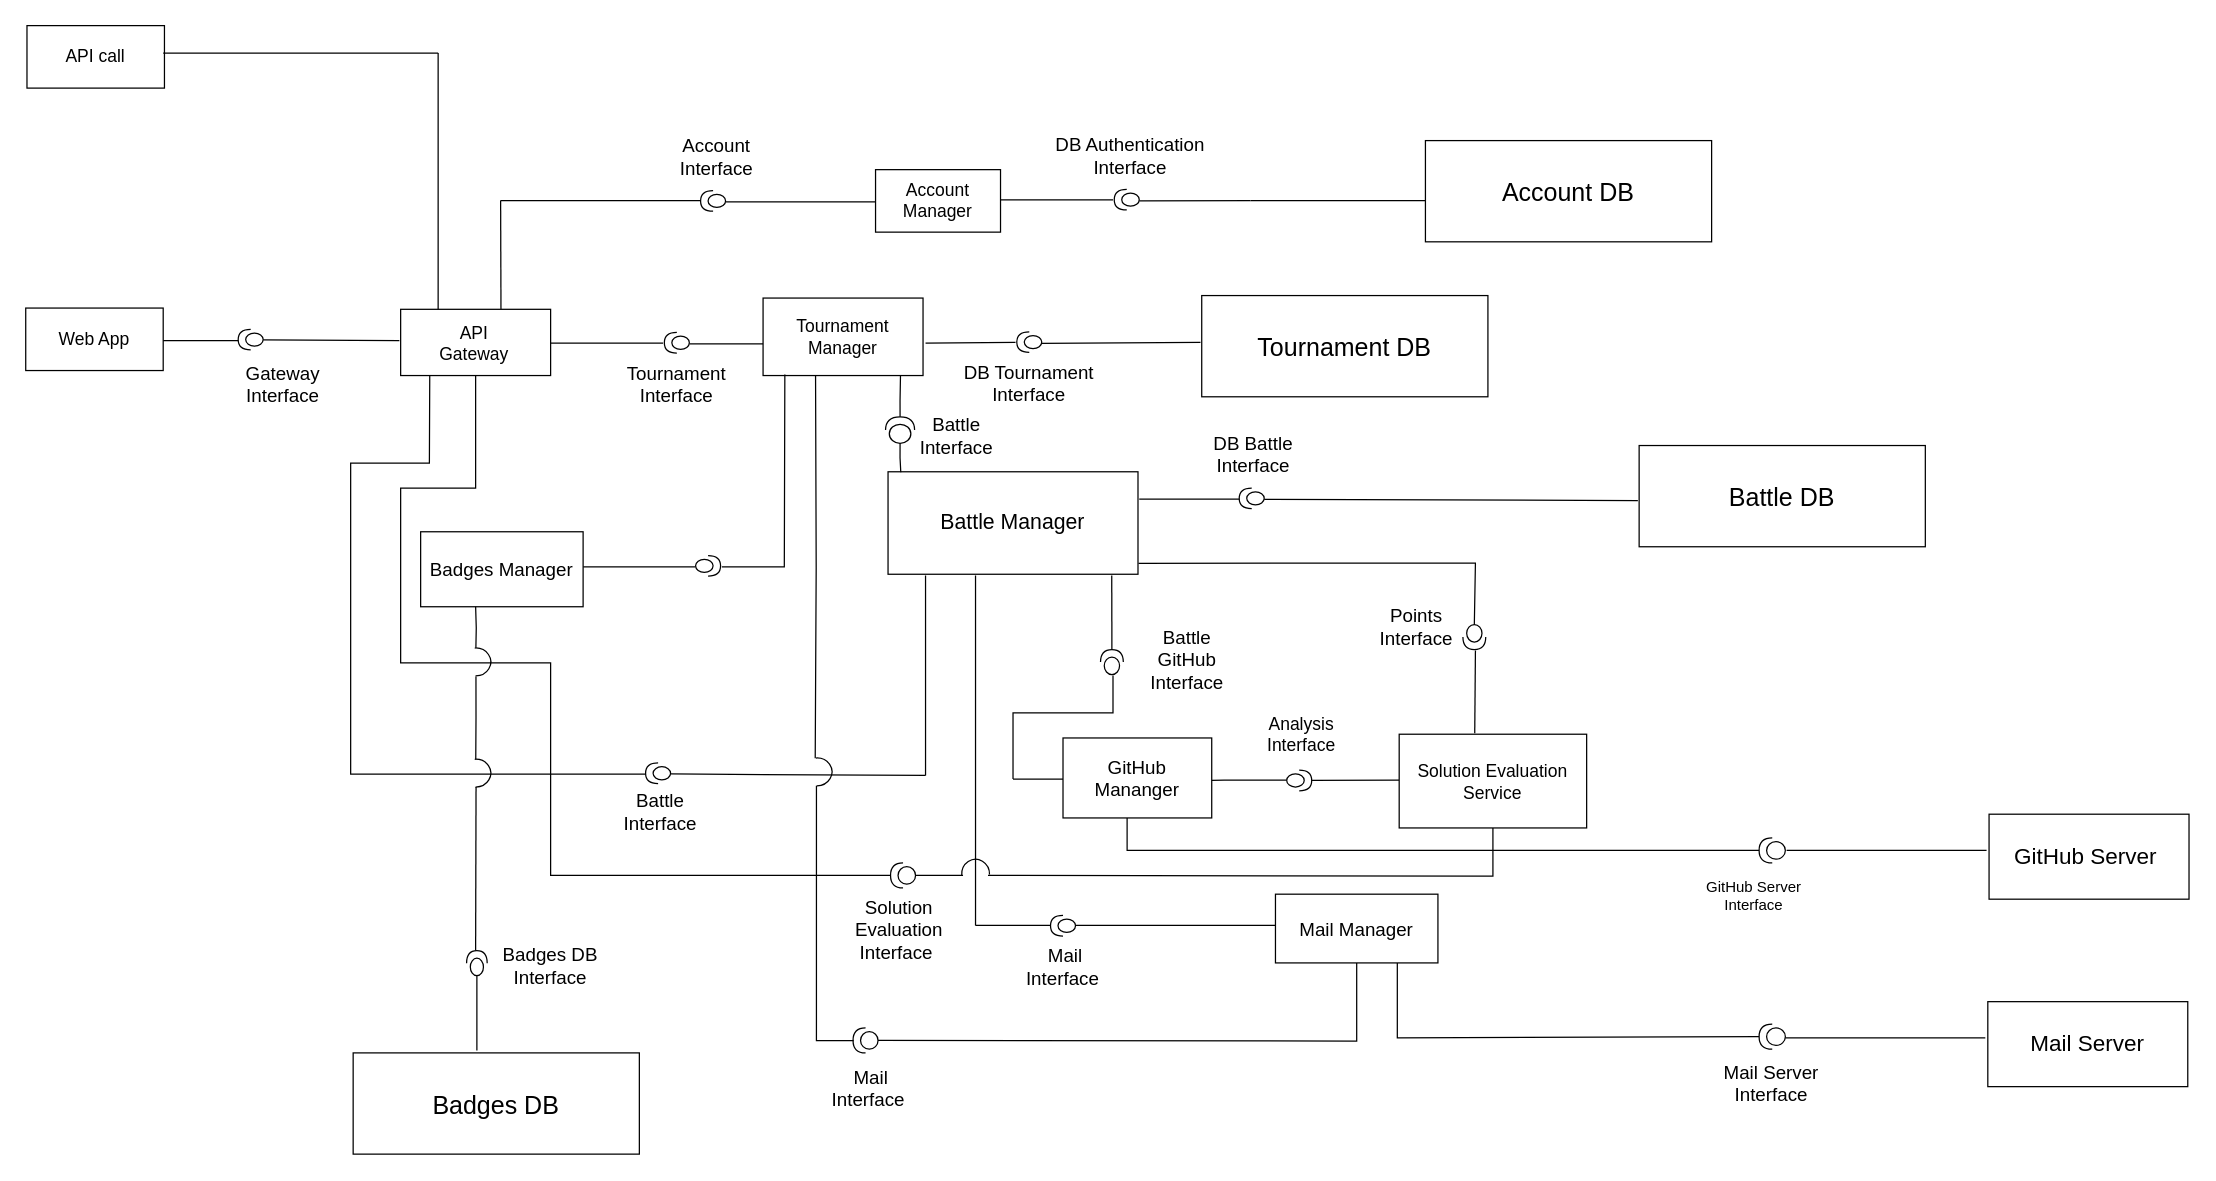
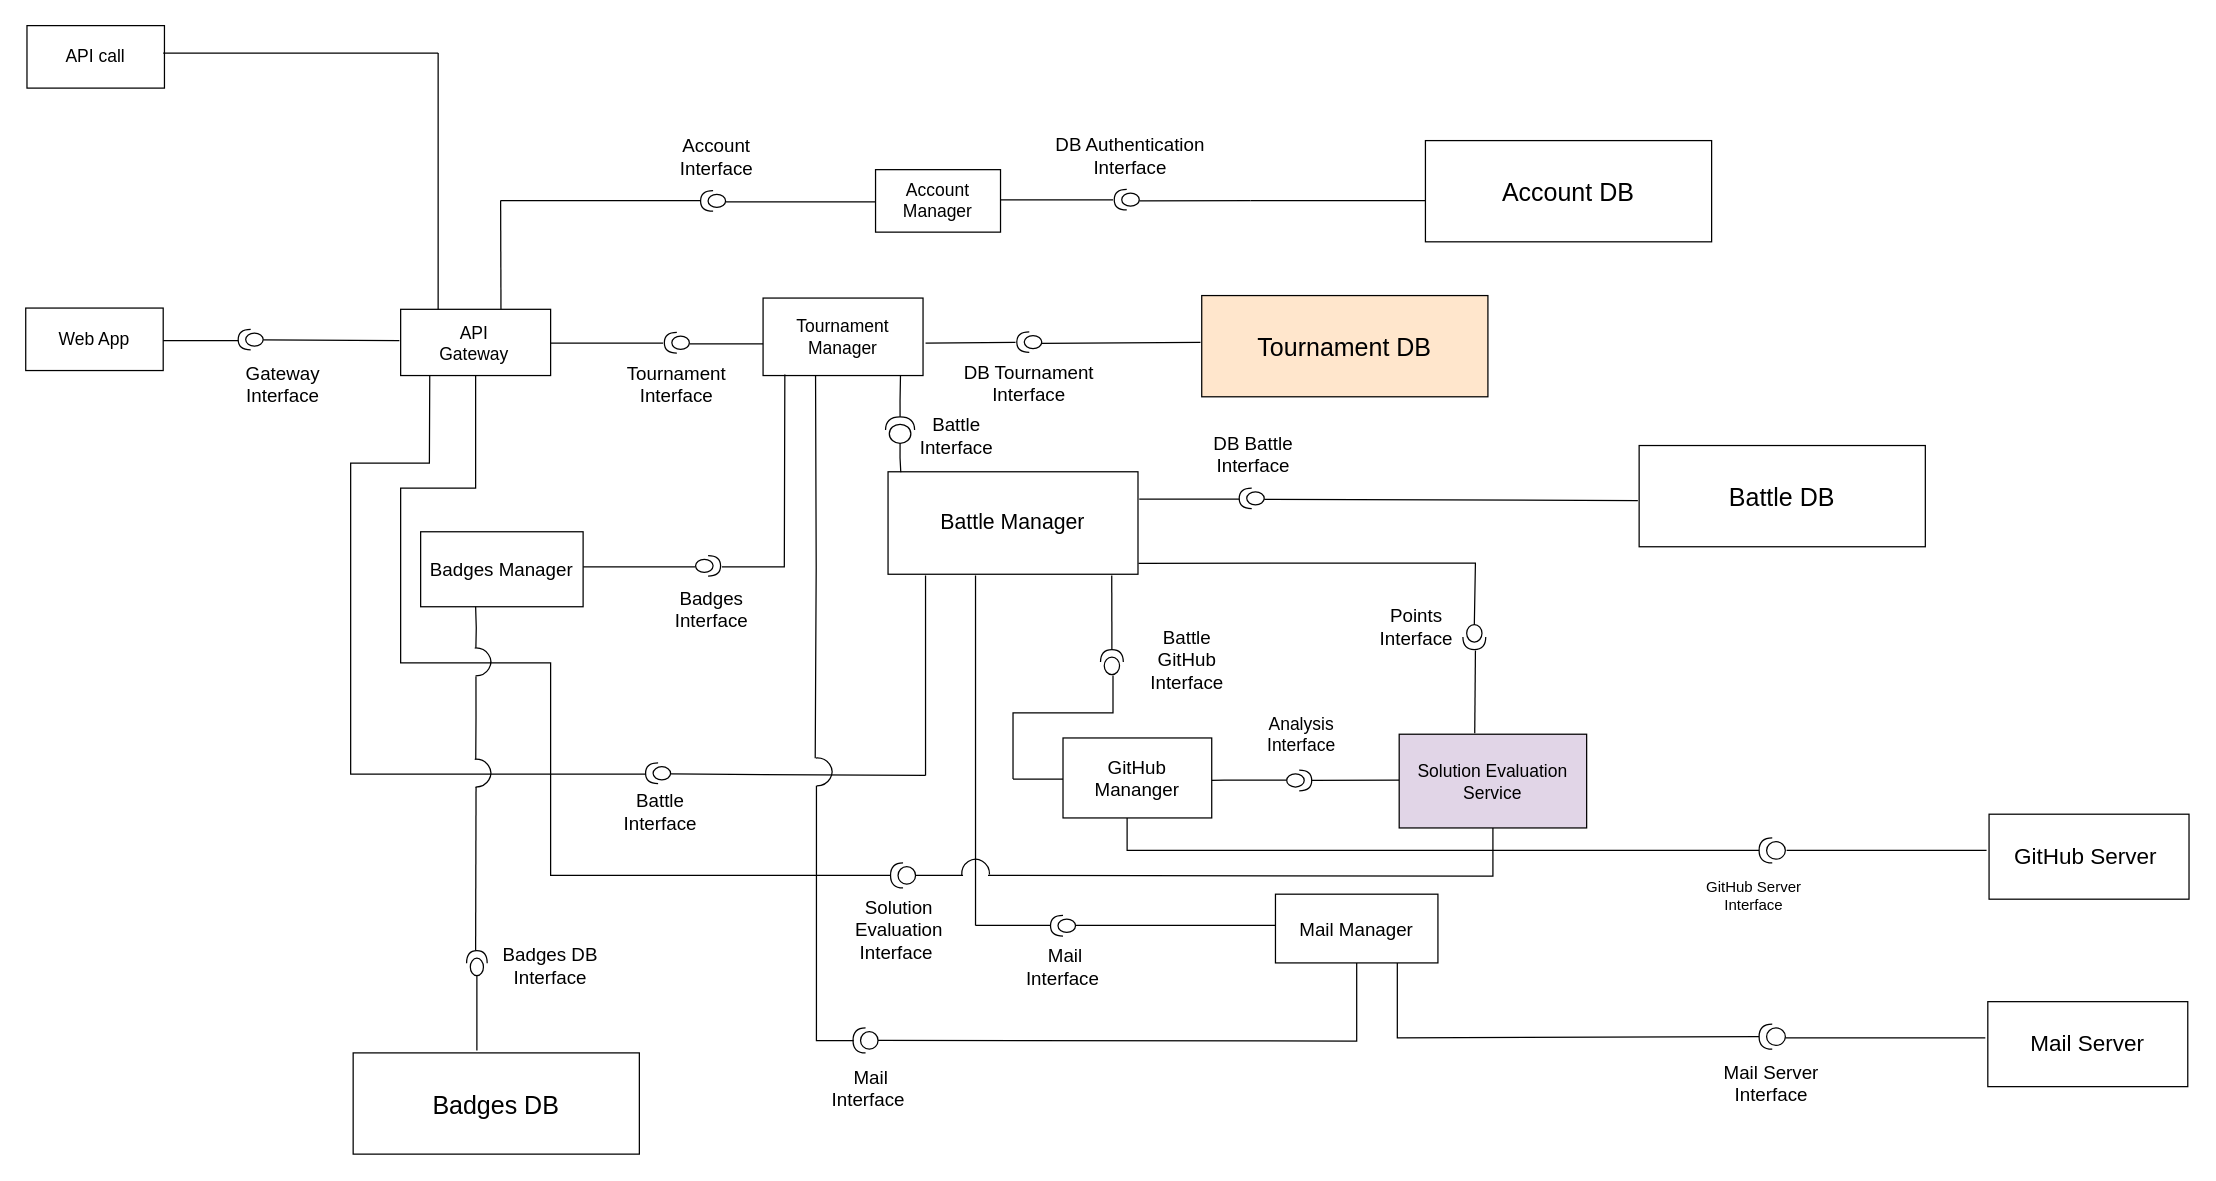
node "Tournament DB": fillcolor #ffffff -> #ffe6cc
node "Badges Interface": added
node "Solution Evaluation Service": fillcolor #ffffff -> #e1d5e7
